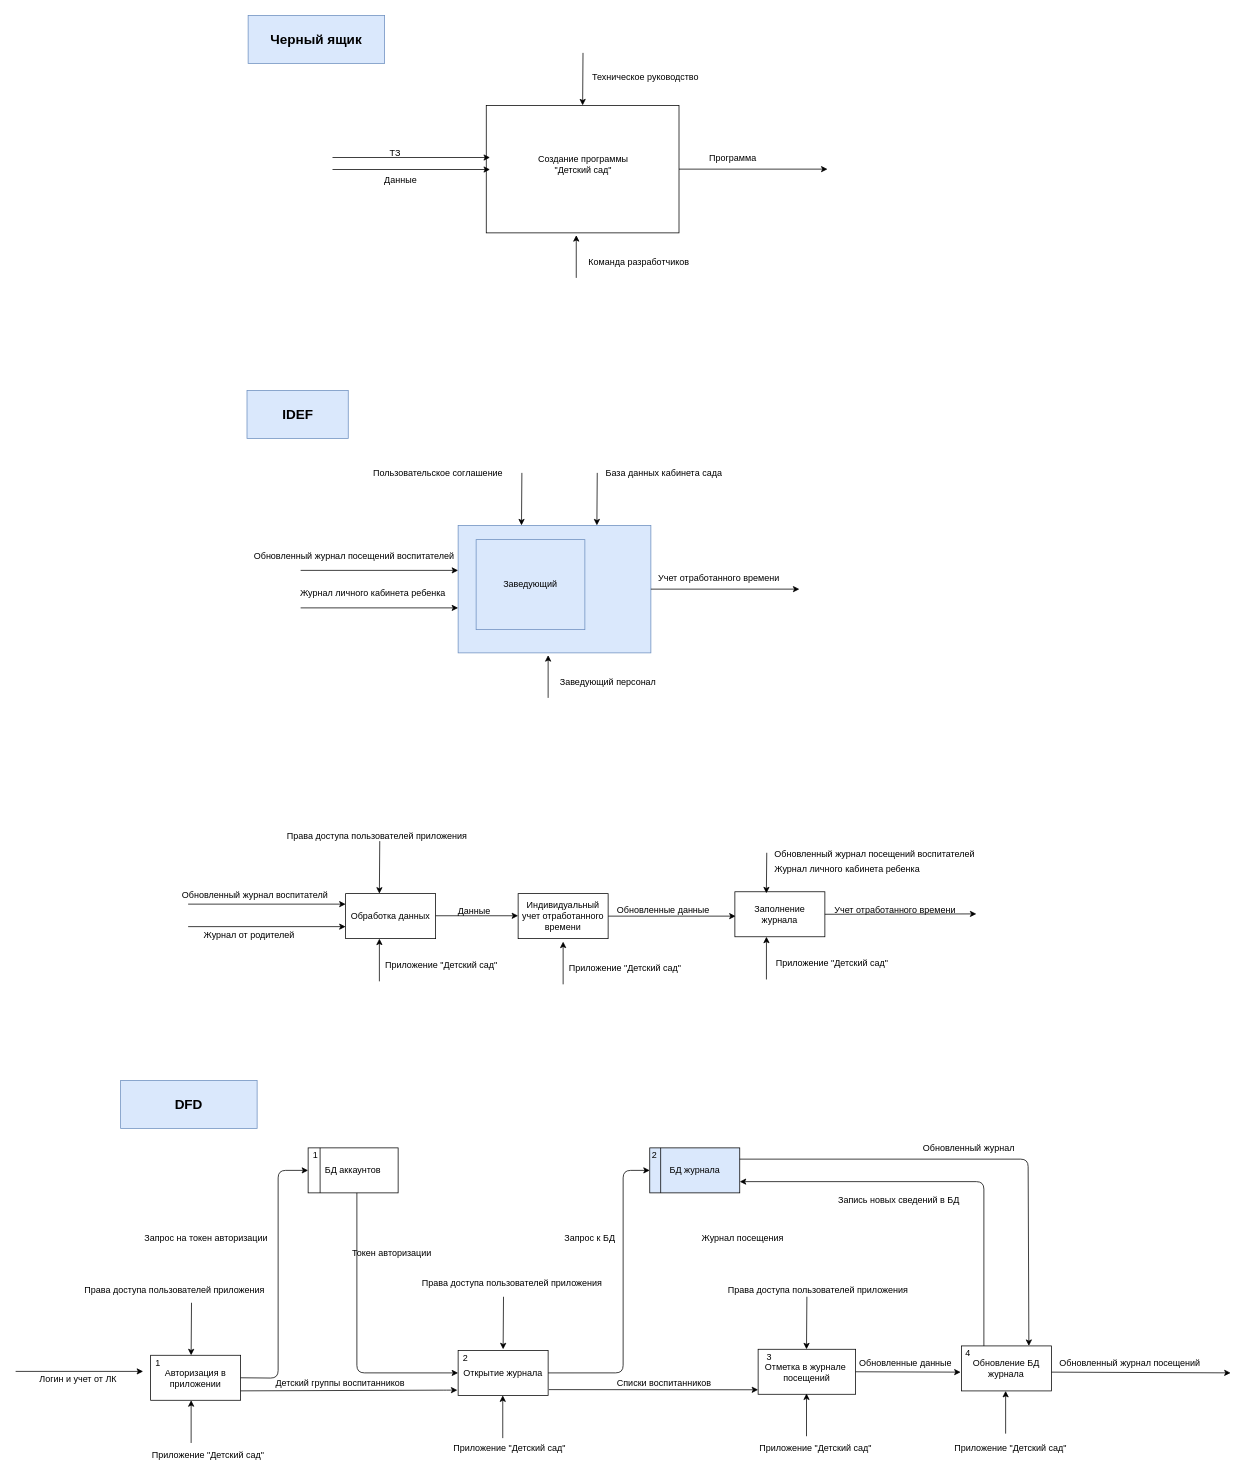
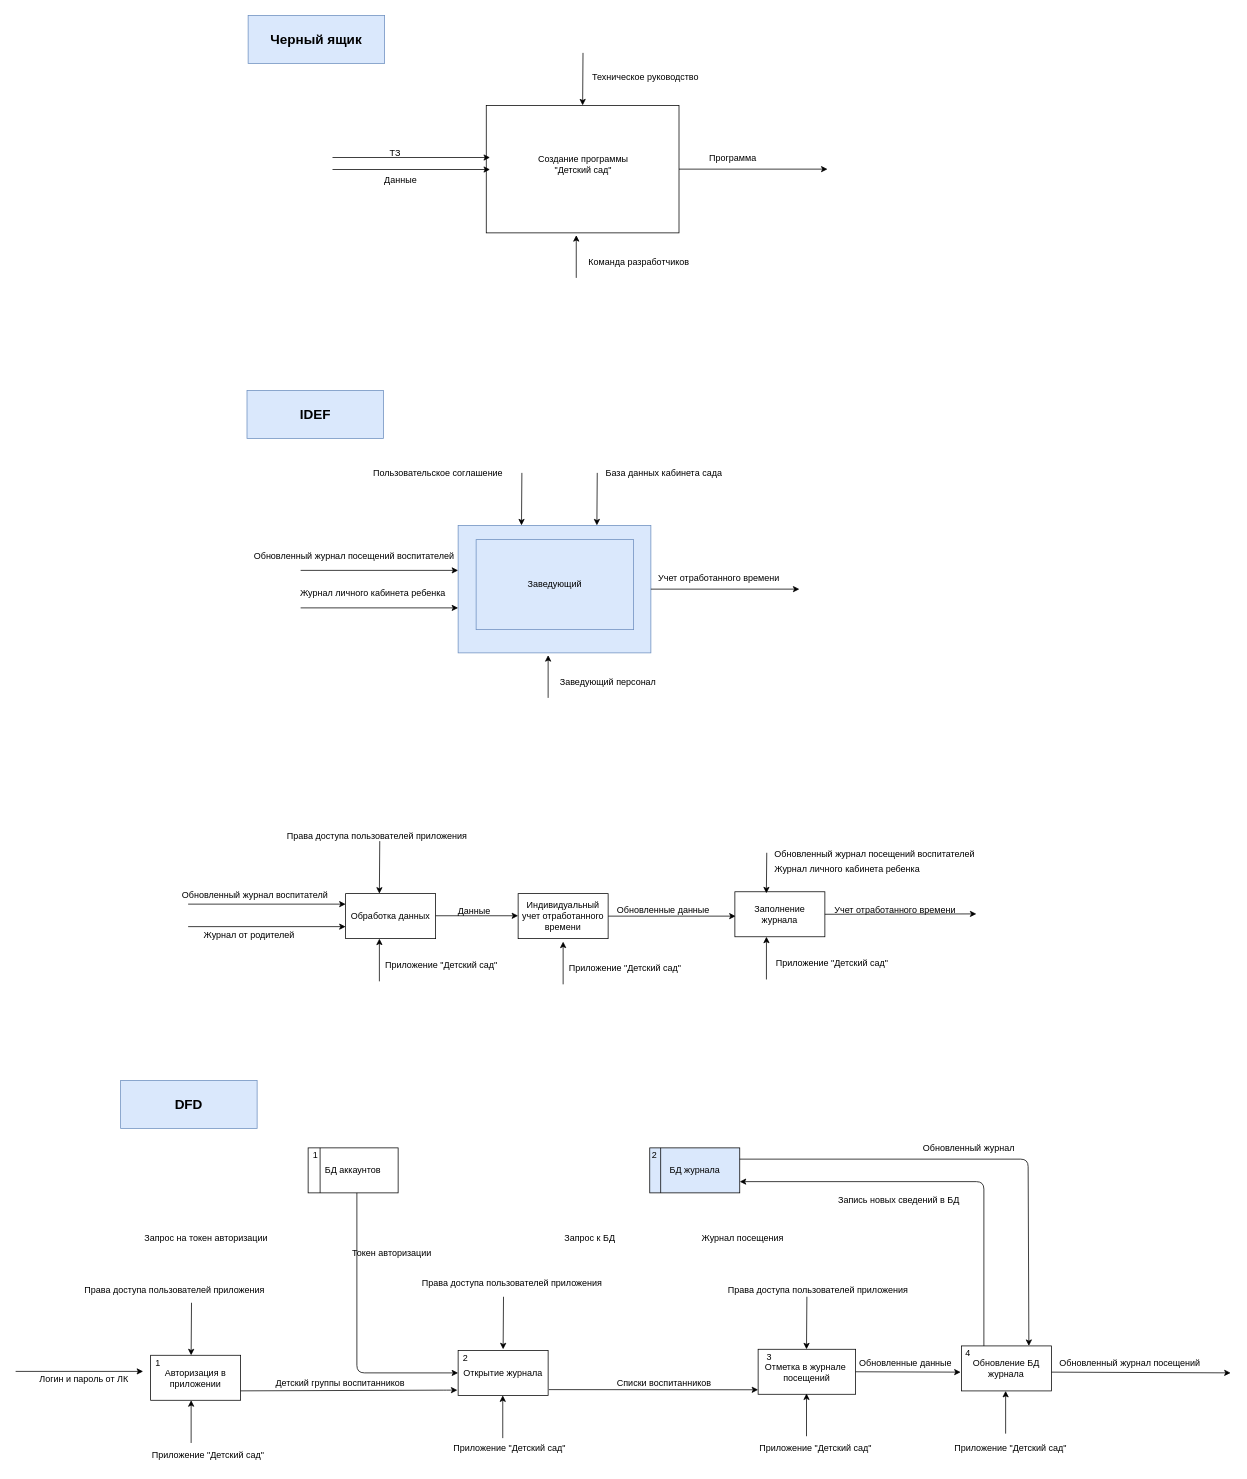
node "IDEF": size 101x48 -> 137x48
node "Заведующий": size 109x90 -> 158x90
edge "Авторизация в приложении" -> "БД аккаунтов": removed
edge "Открытие журнала" -> "БД журнала": removed
node "Логин и учет от ЛК": label "Логин и учет от ЛК" -> "Логин и пароль от ЛК"
